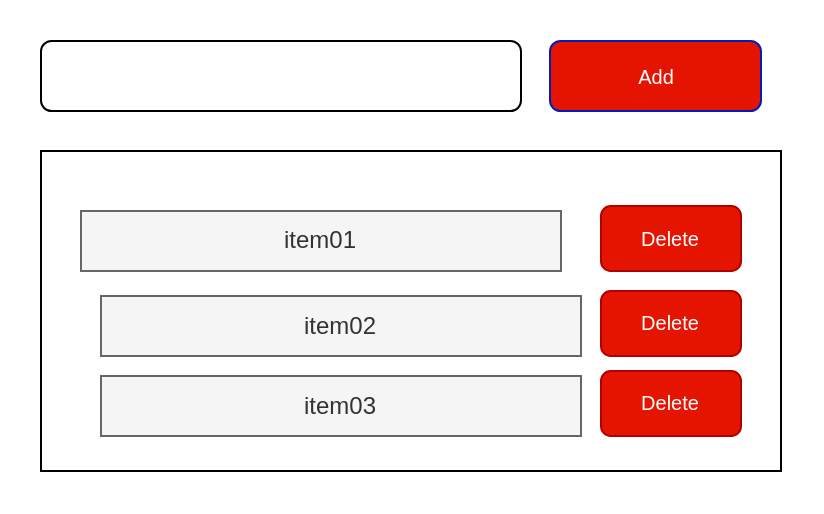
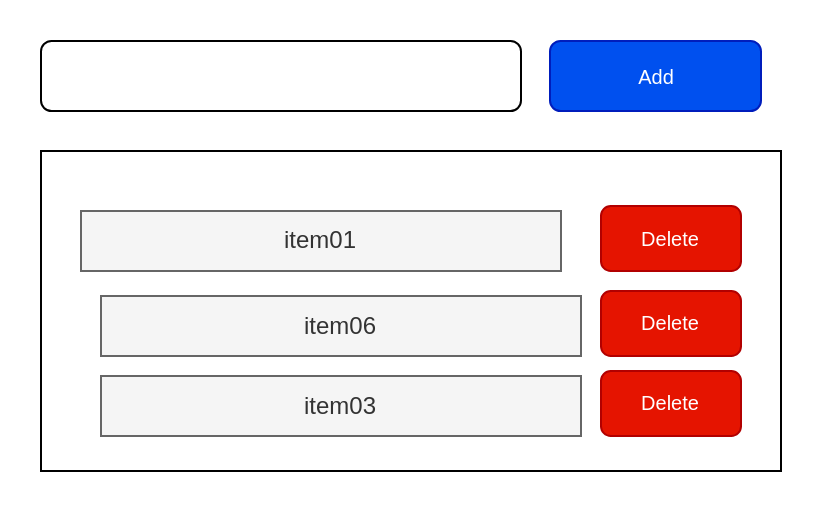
node "Add": fillcolor #e51400 -> #0050ef
node "item02": label "item02" -> "item06"
